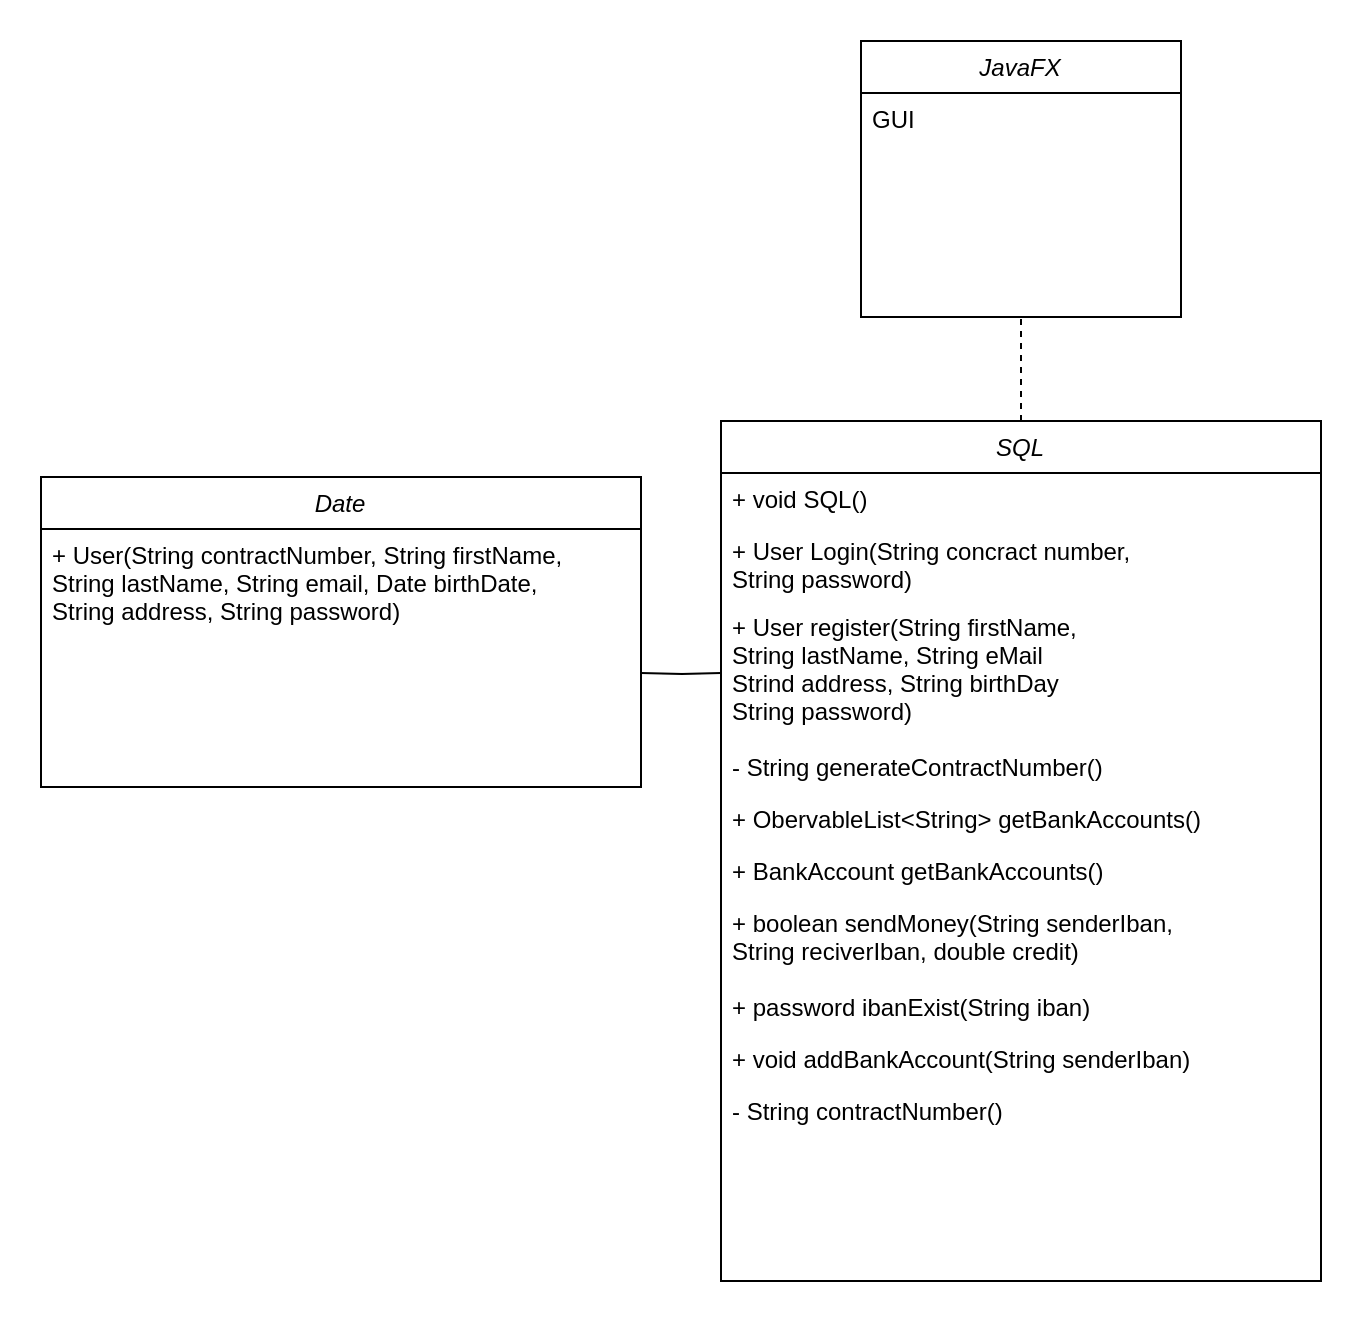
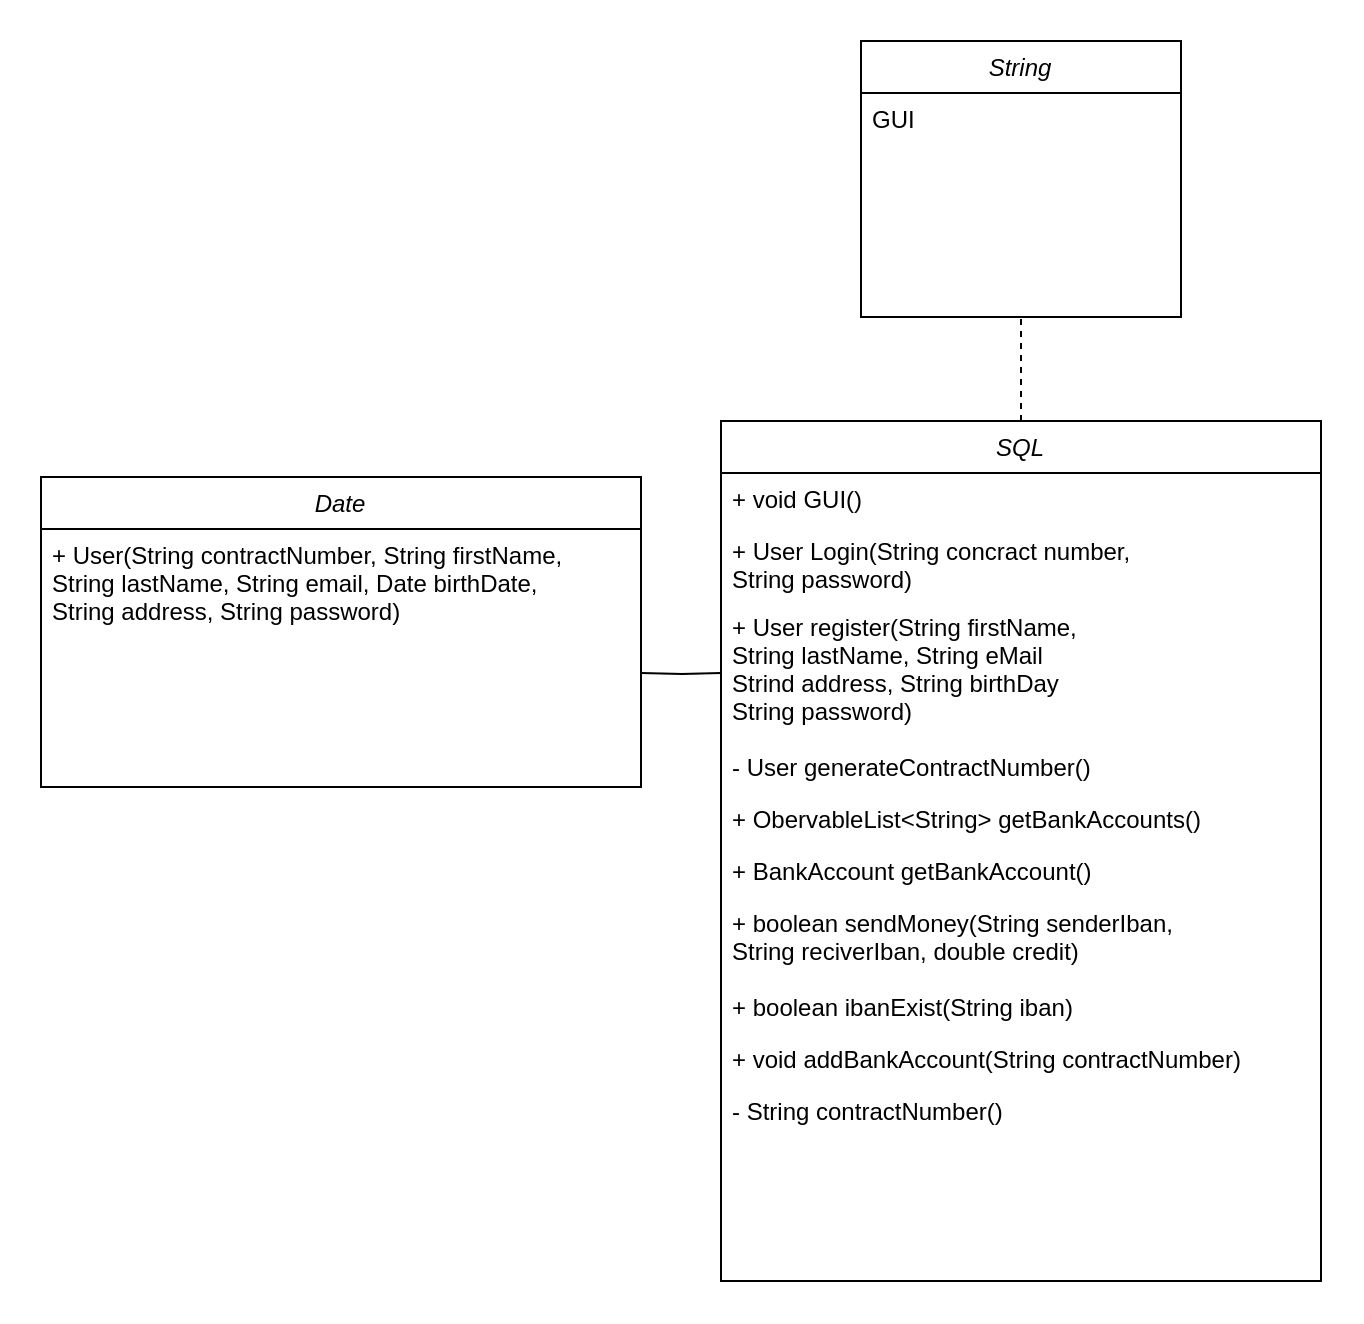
node "JavaFX": label "JavaFX" -> "String"
node "+ void SQL()": label "+ void SQL()" -> "+ void GUI()"
node "- String generateContractNumber()": label "- String generateContractNumber()" -> "- User generateContractNumber()"
node "+ BankAccount getBankAccounts()": label "+ BankAccount getBankAccounts()" -> "+ BankAccount getBankAccount()"
node "+ password ibanExist(String iban)": label "+ password ibanExist(String iban)" -> "+ boolean ibanExist(String iban)"
node "+ void addBankAccount(String senderIban)": label "+ void addBankAccount(String senderIban)" -> "+ void addBankAccount(String contractNumber)"
